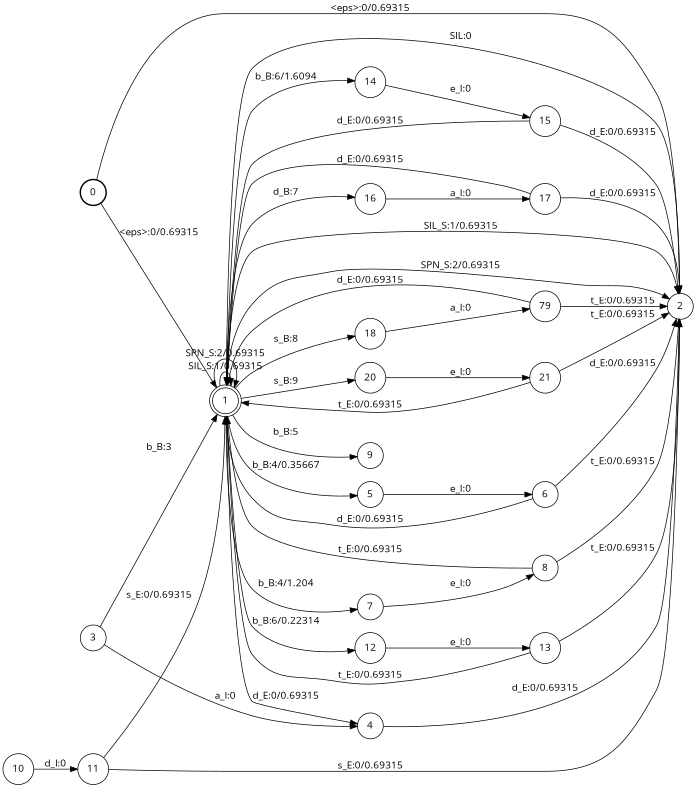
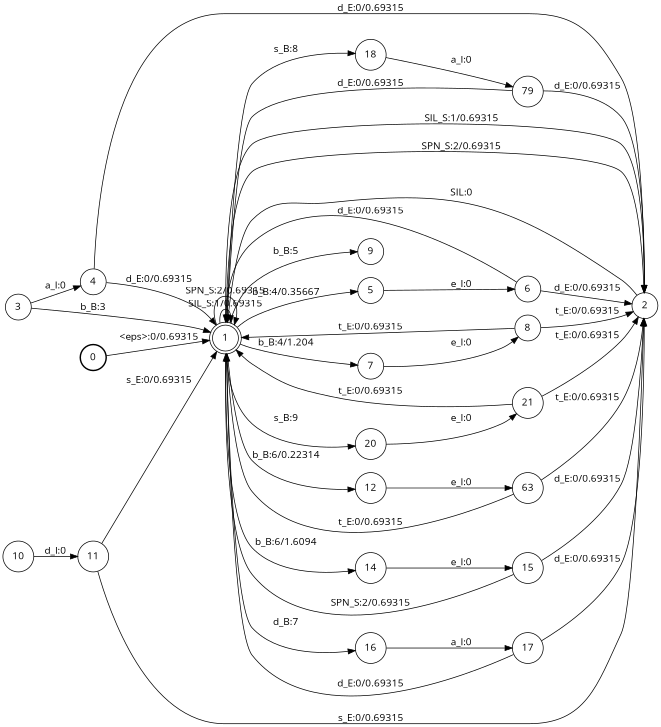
edge "0" -> "2": removed, label "<eps>:0/0.69315"
edge "15" -> "1": label "d_E:0/0.69315" -> "SPN_S:2/0.69315"
edge "79" -> "2": label "t_E:0/0.69315" -> "d_E:0/0.69315"
edge "1" -> "4": reversed
node "13": label "13" -> "63"
